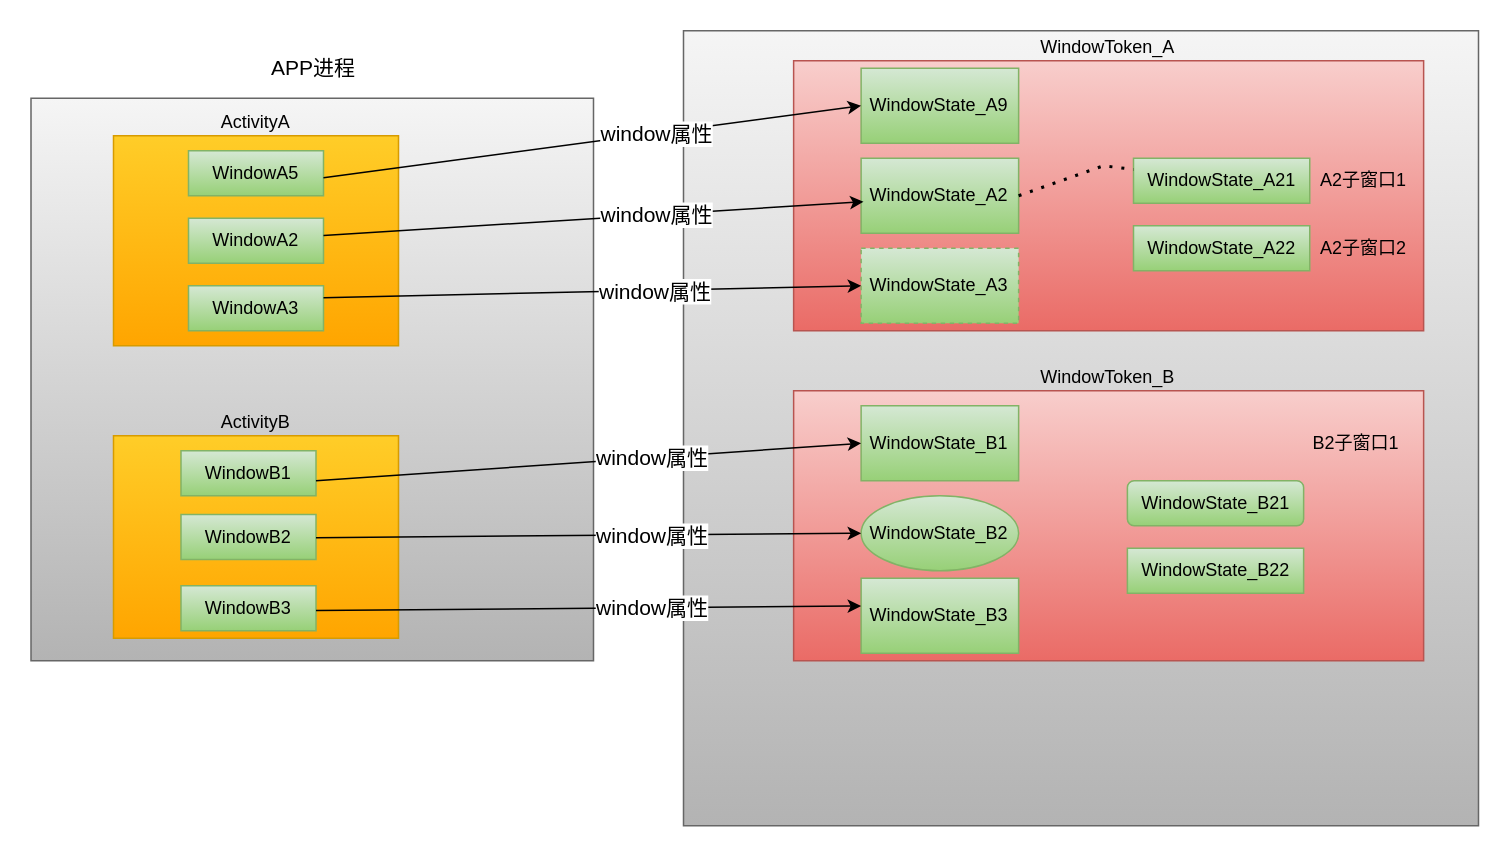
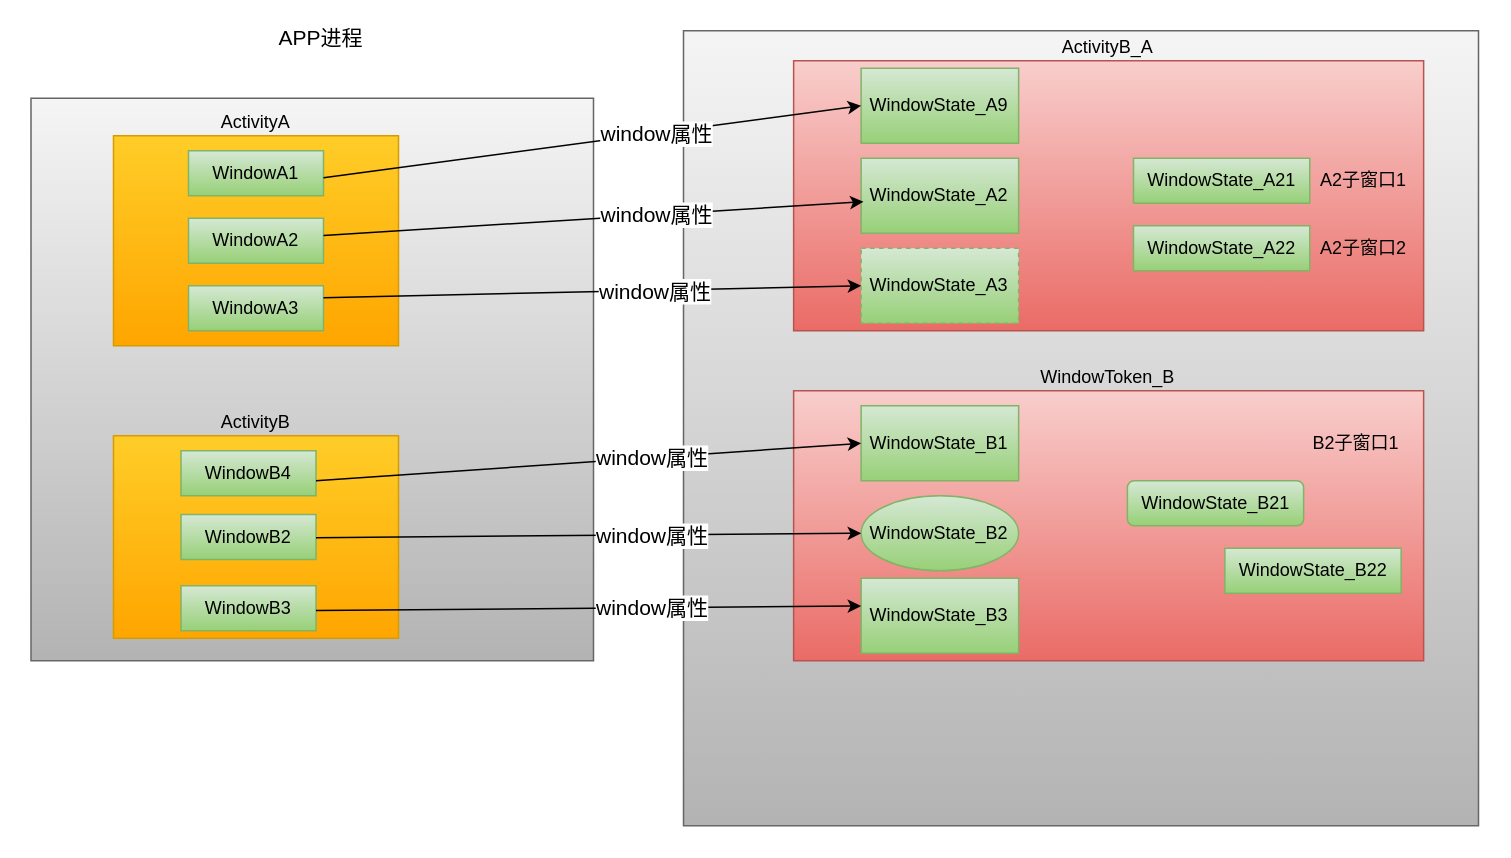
node "WindowToken_A": label "WindowToken_A" -> "ActivityB_A"
node "APP进程": moved (312, 68) -> (320, 38)
node "WindowA5": label "WindowA5" -> "WindowA1"
edge "WindowState_A21" -- "WindowState_A2": removed
node "WindowB1": label "WindowB1" -> "WindowB4"
node "WindowState_B22": moved (1215, 571) -> (1313, 571)
